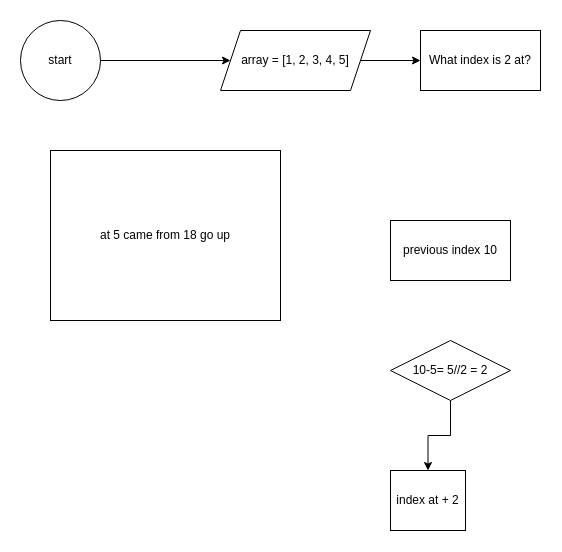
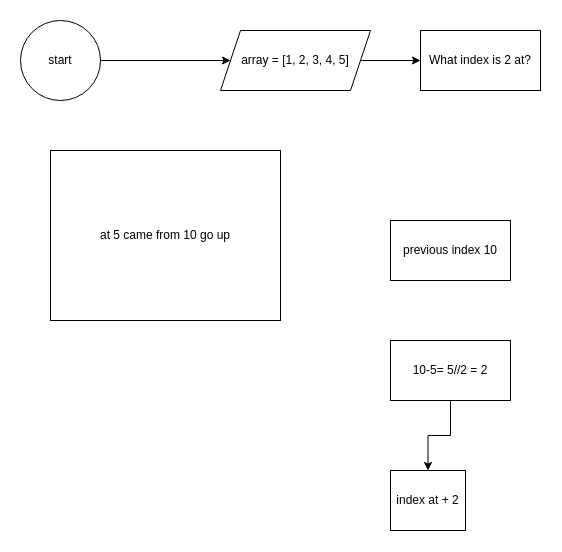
node "at 5 came from 18 go up": label "at 5 came from 18 go up" -> "at 5 came from 10 go up"
node "10-5= 5//2 = 2": shape diamond -> rectangle
